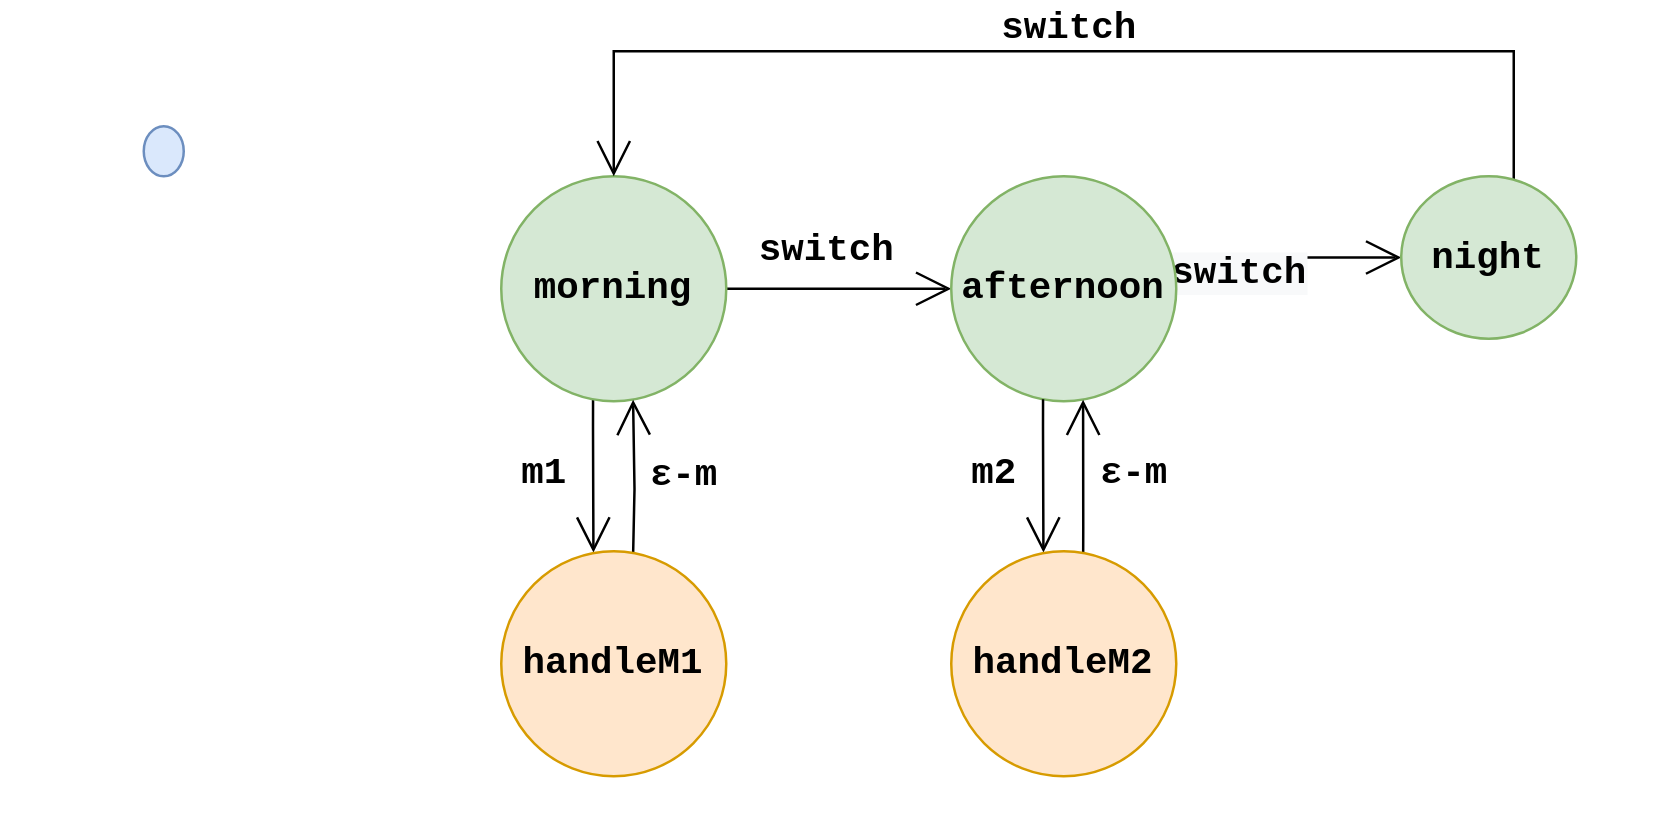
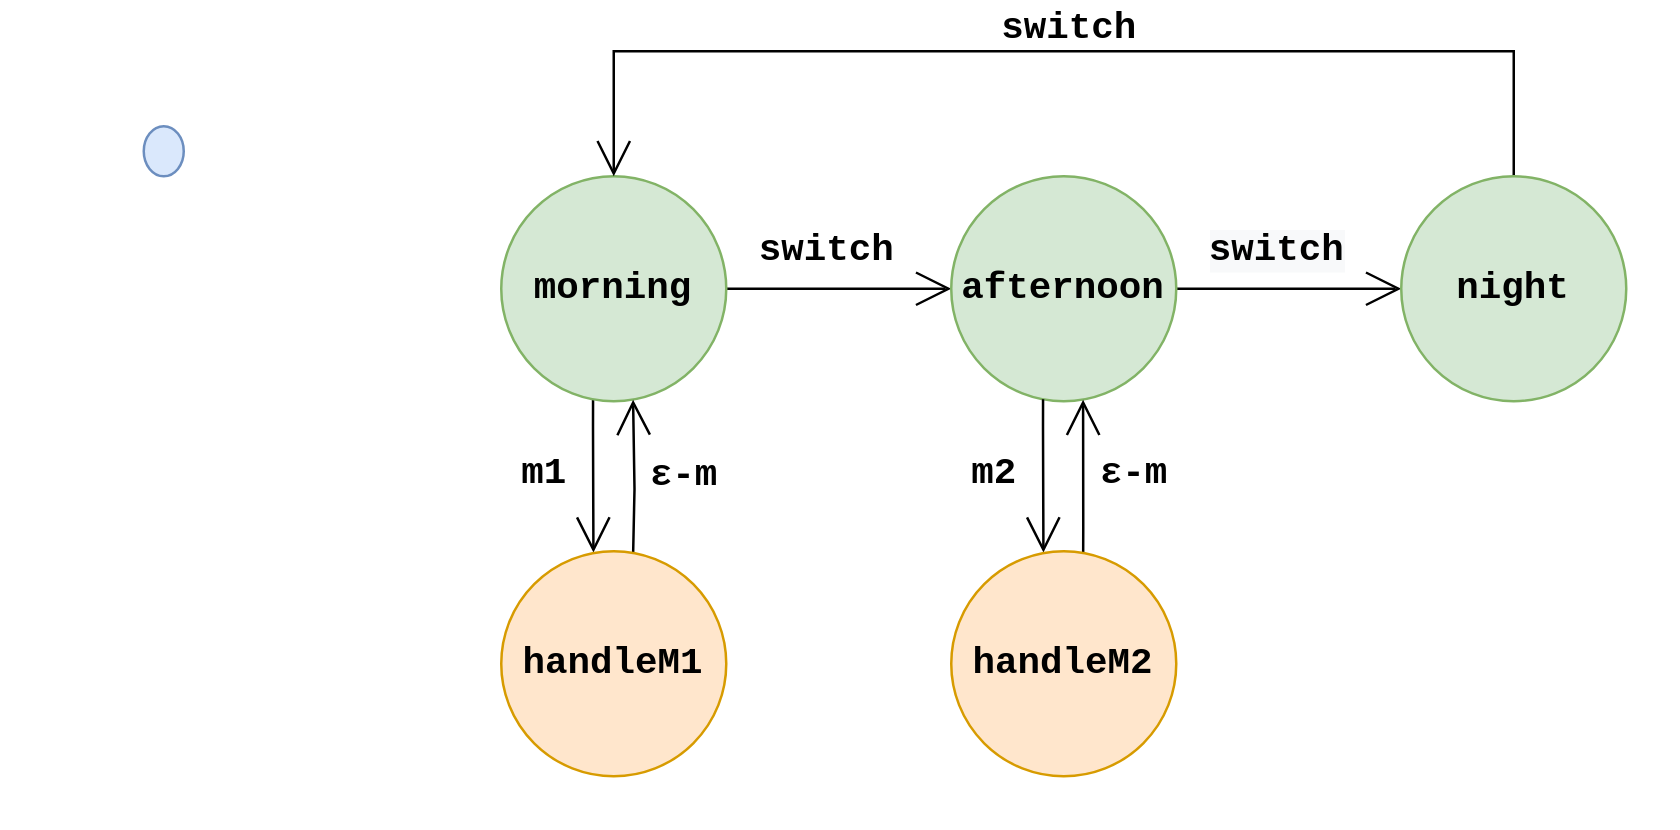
node "night": size 175x163 -> 225x225
